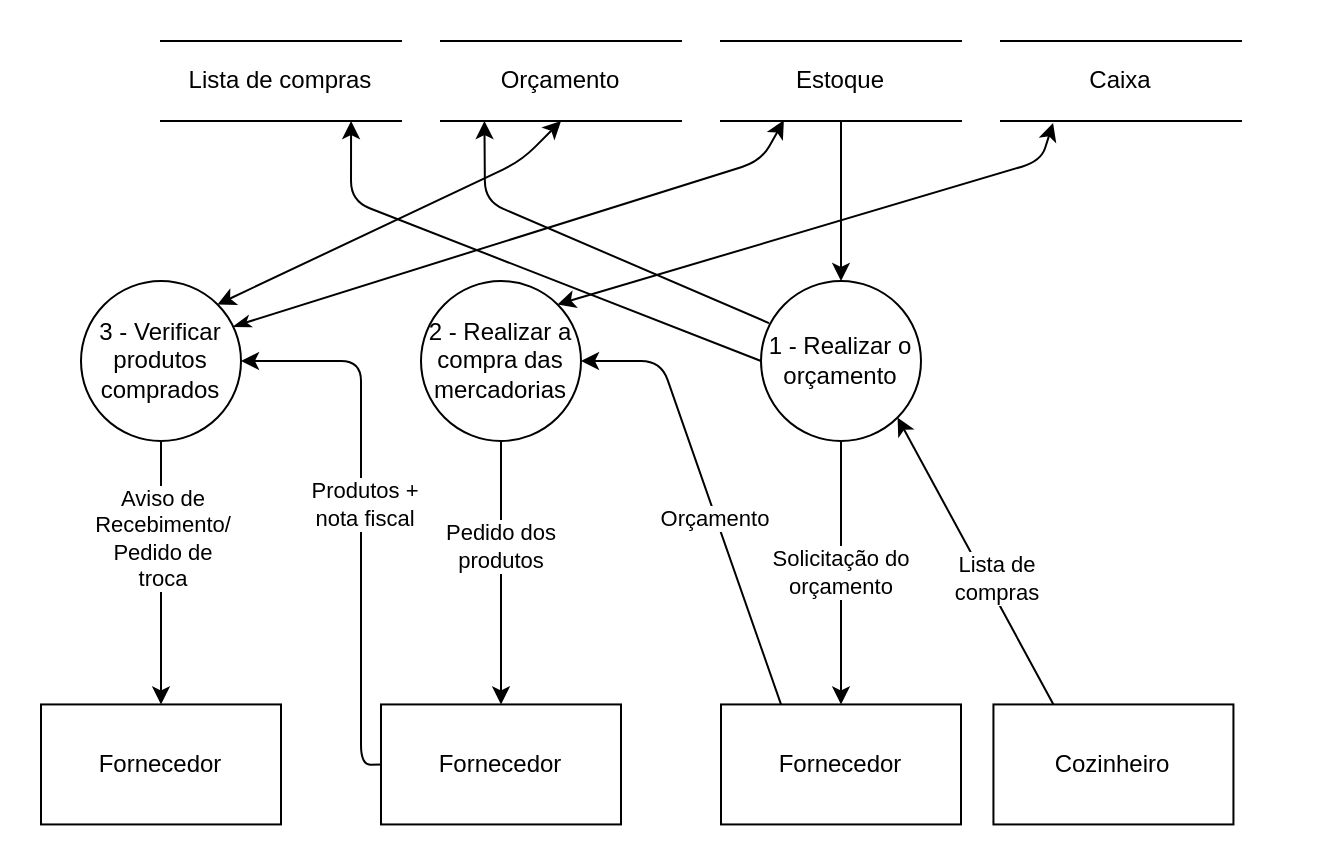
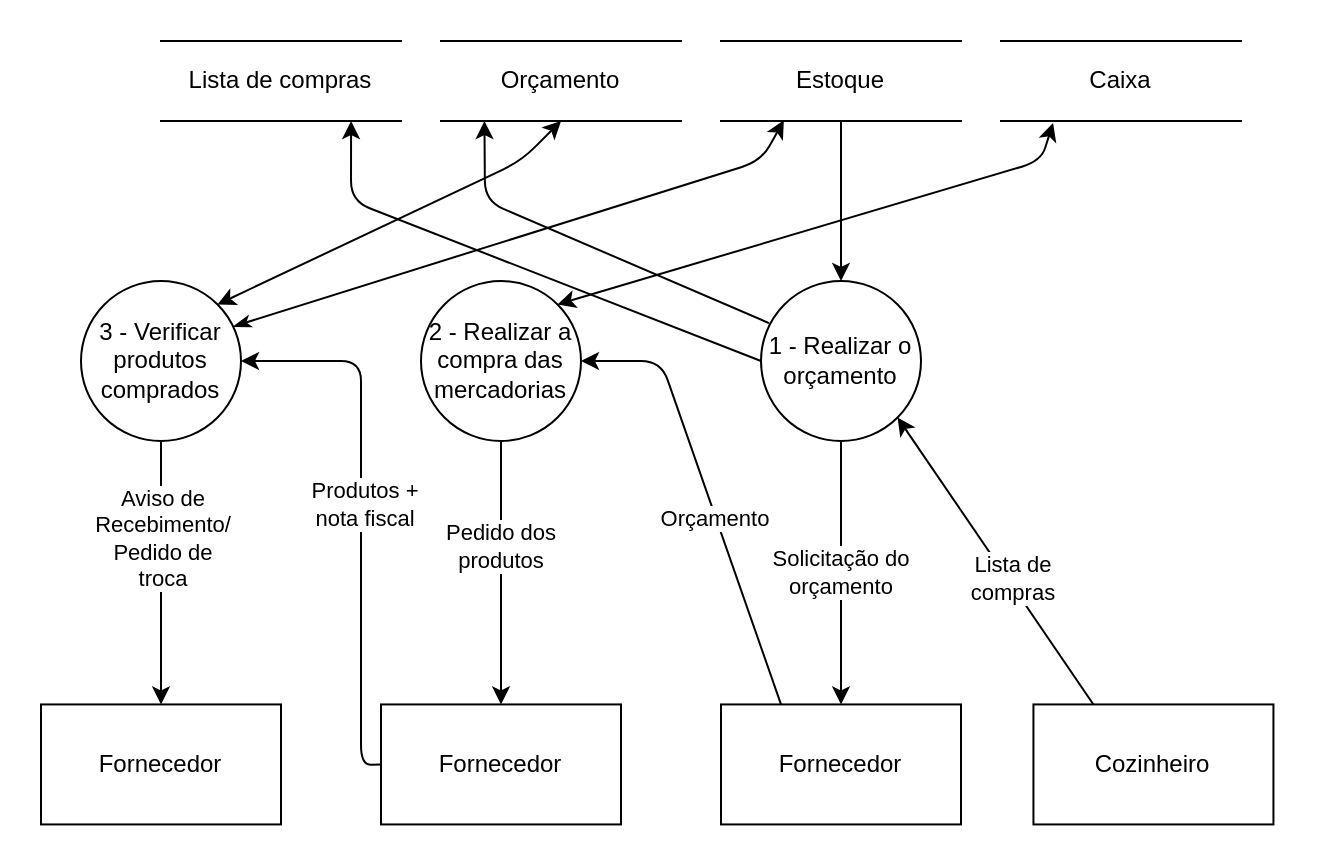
node "Cozinheiro": moved (1113, 764) -> (1153, 764)
